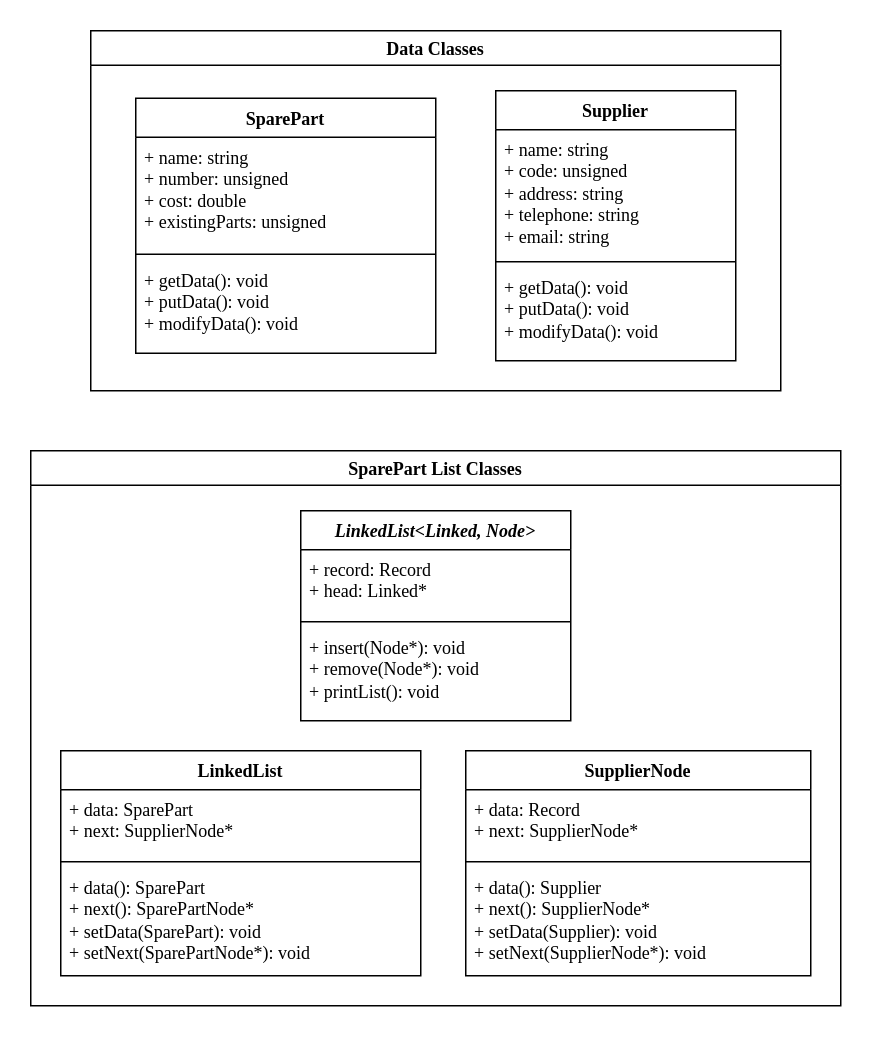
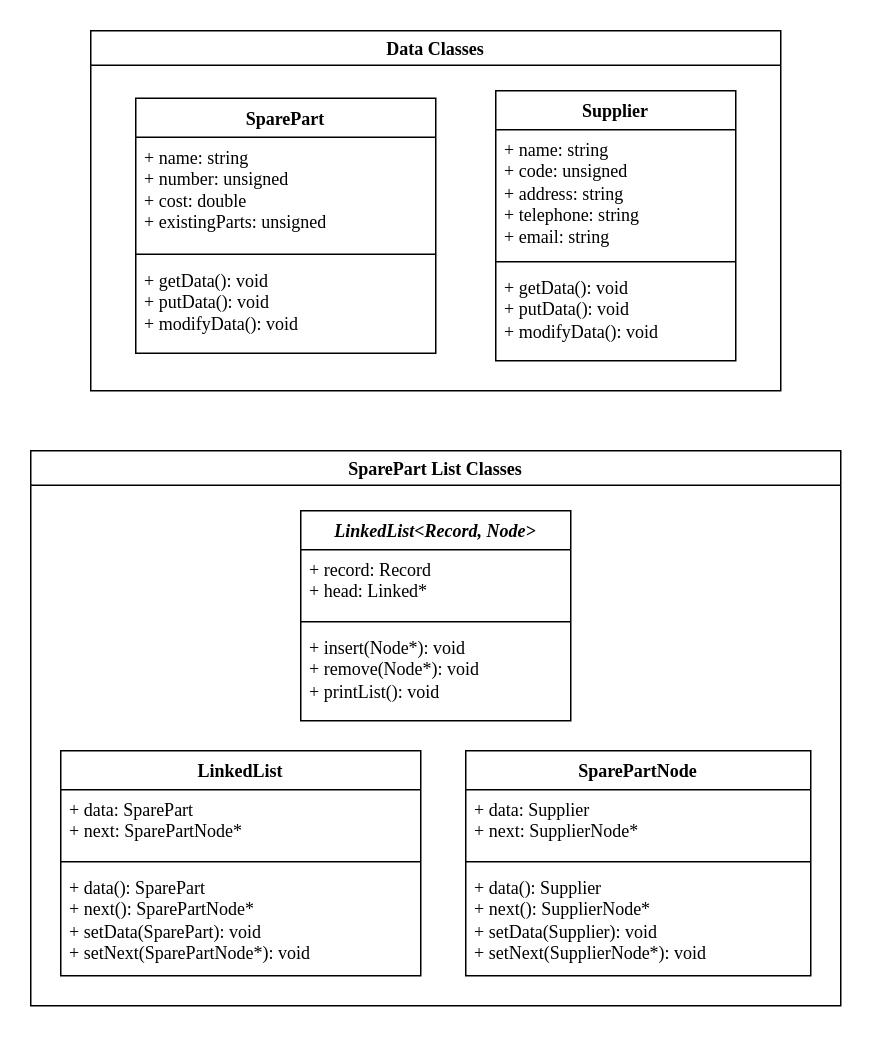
node "LinkedList<Linked, Node>": label "LinkedList<Linked, Node>" -> "LinkedList<Record, Node>"
node "SupplierNode": label "SupplierNode" -> "SparePartNode"
node "+ data: SparePart+ next: SupplierNode*": label "+ data: SparePart+ next: SupplierNode*" -> "+ data: SparePart+ next: SparePartNode*"
node "+ data: Record+ next: SupplierNode*": label "+ data: Record+ next: SupplierNode*" -> "+ data: Supplier+ next: SupplierNode*"
